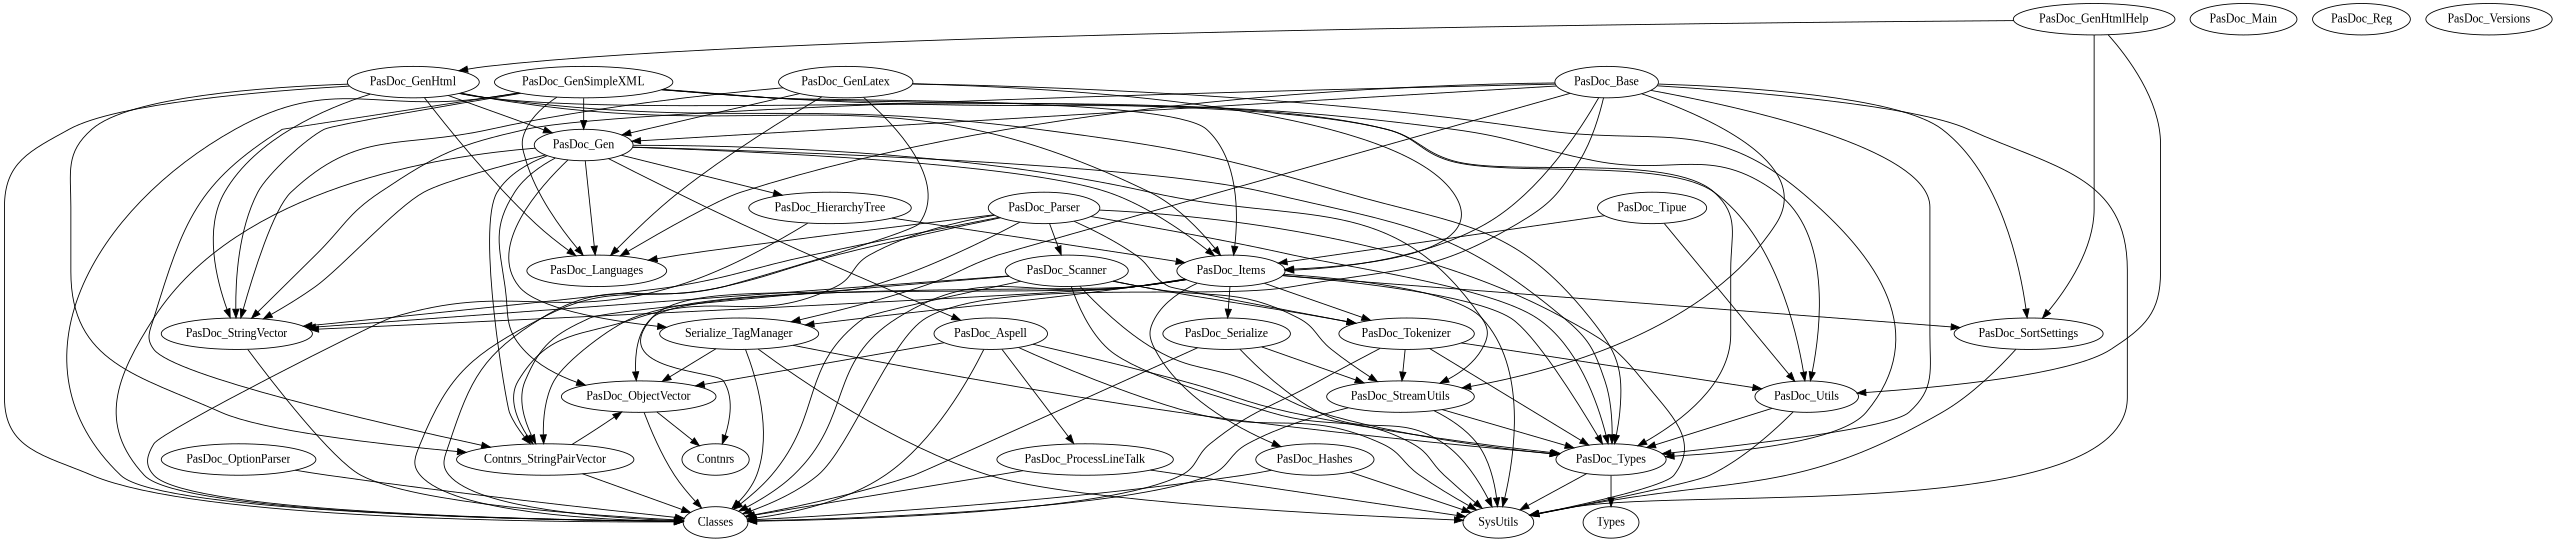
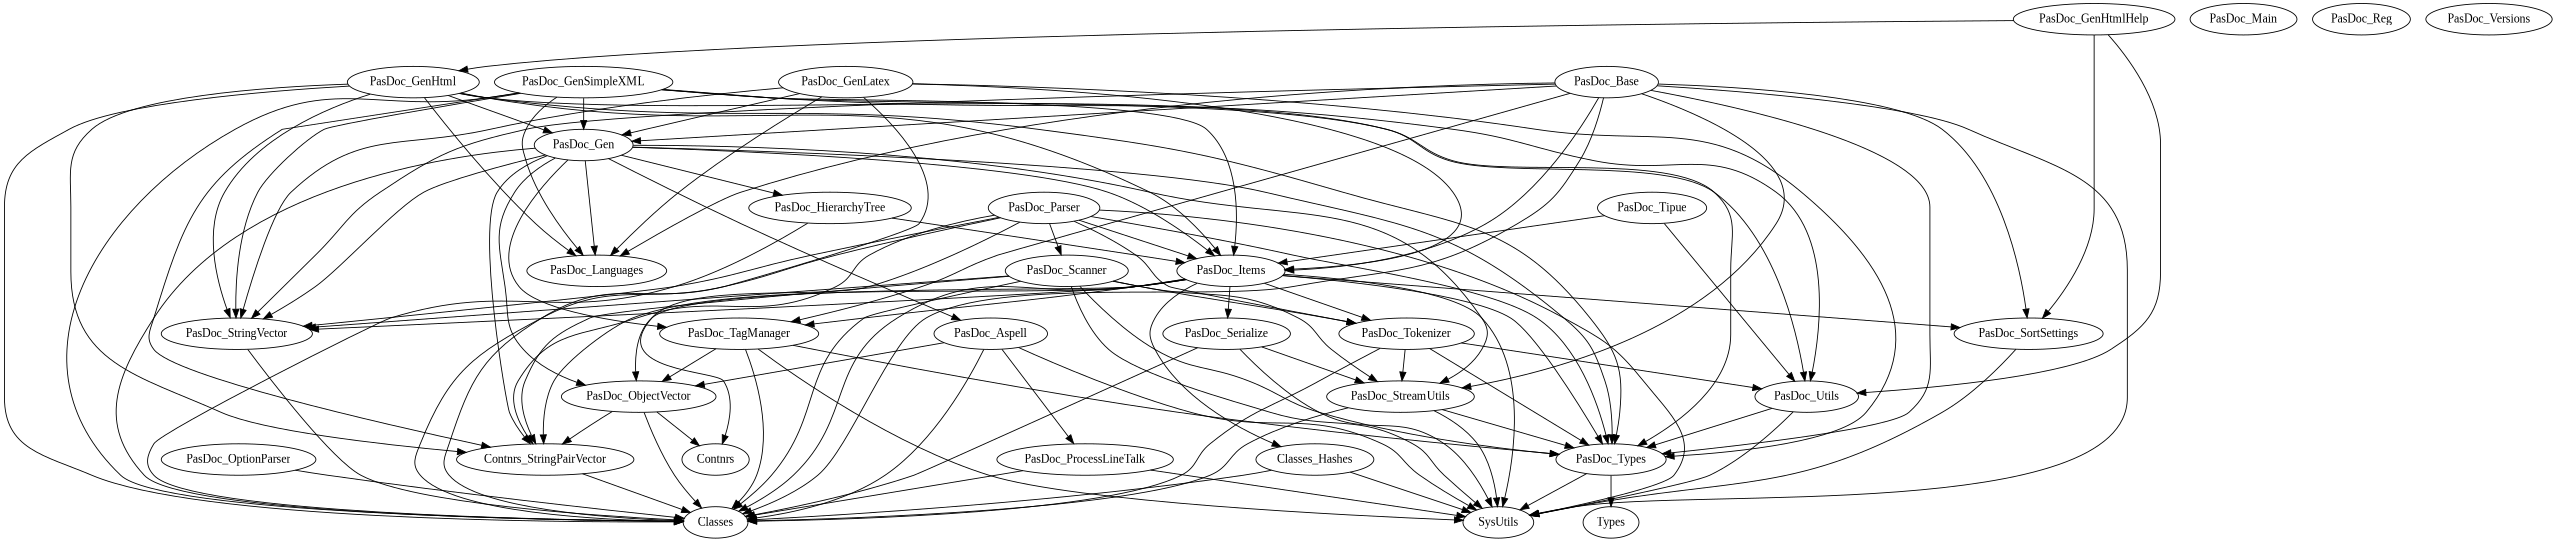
edge "PasDoc_Parser" -> "PasDoc_Languages": now "PasDoc_Parser" -> "PasDoc_Items"
node "Serialize_TagManager": label "Serialize_TagManager" -> "PasDoc_TagManager"
edge "PasDoc_Aspell" -> "PasDoc_Types": removed
edge "Contnrs_StringPairVector" -> "PasDoc_ObjectVector": reversed
node "PasDoc_Hashes": label "PasDoc_Hashes" -> "Classes_Hashes"
